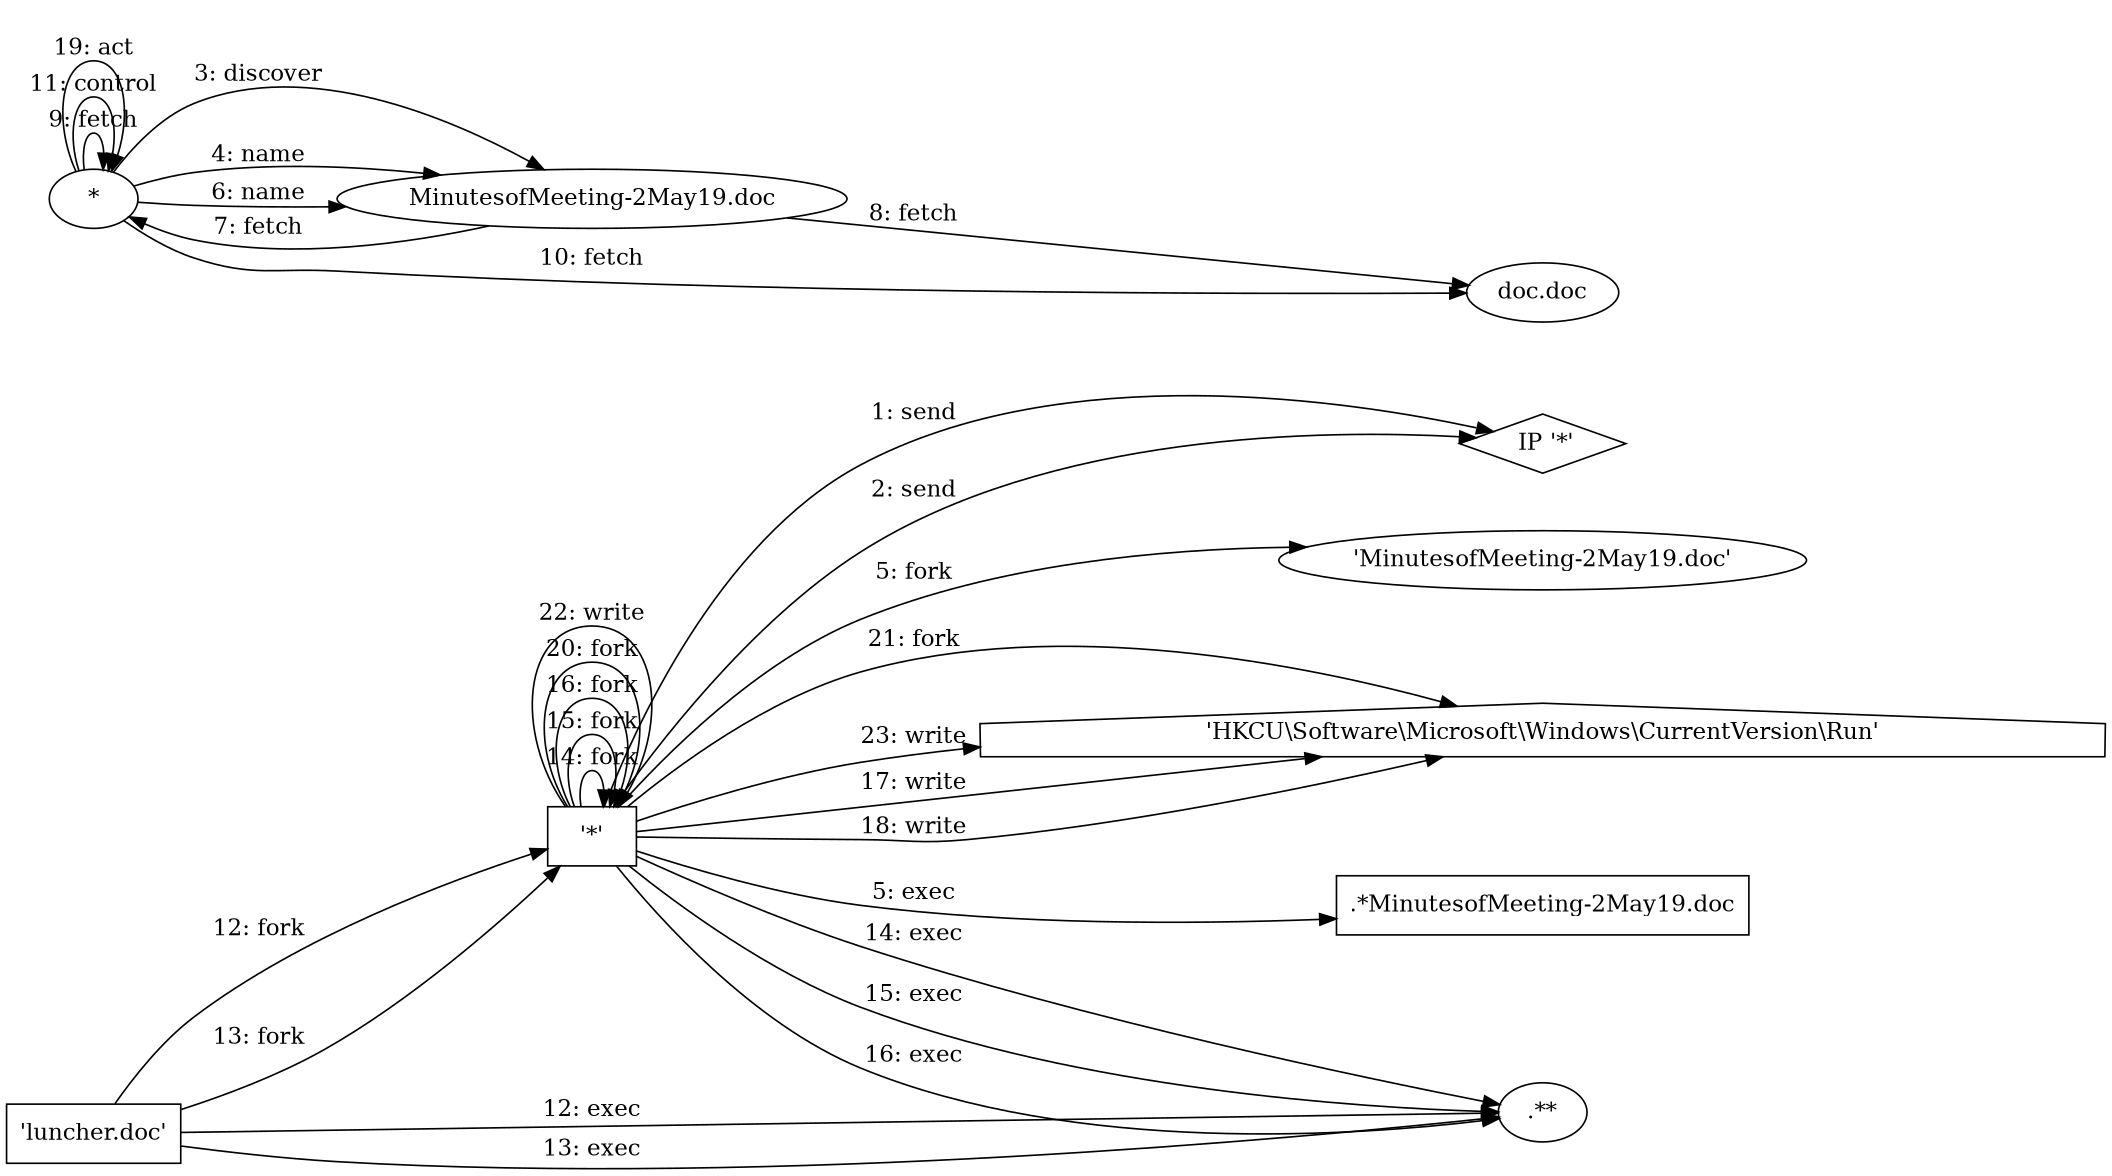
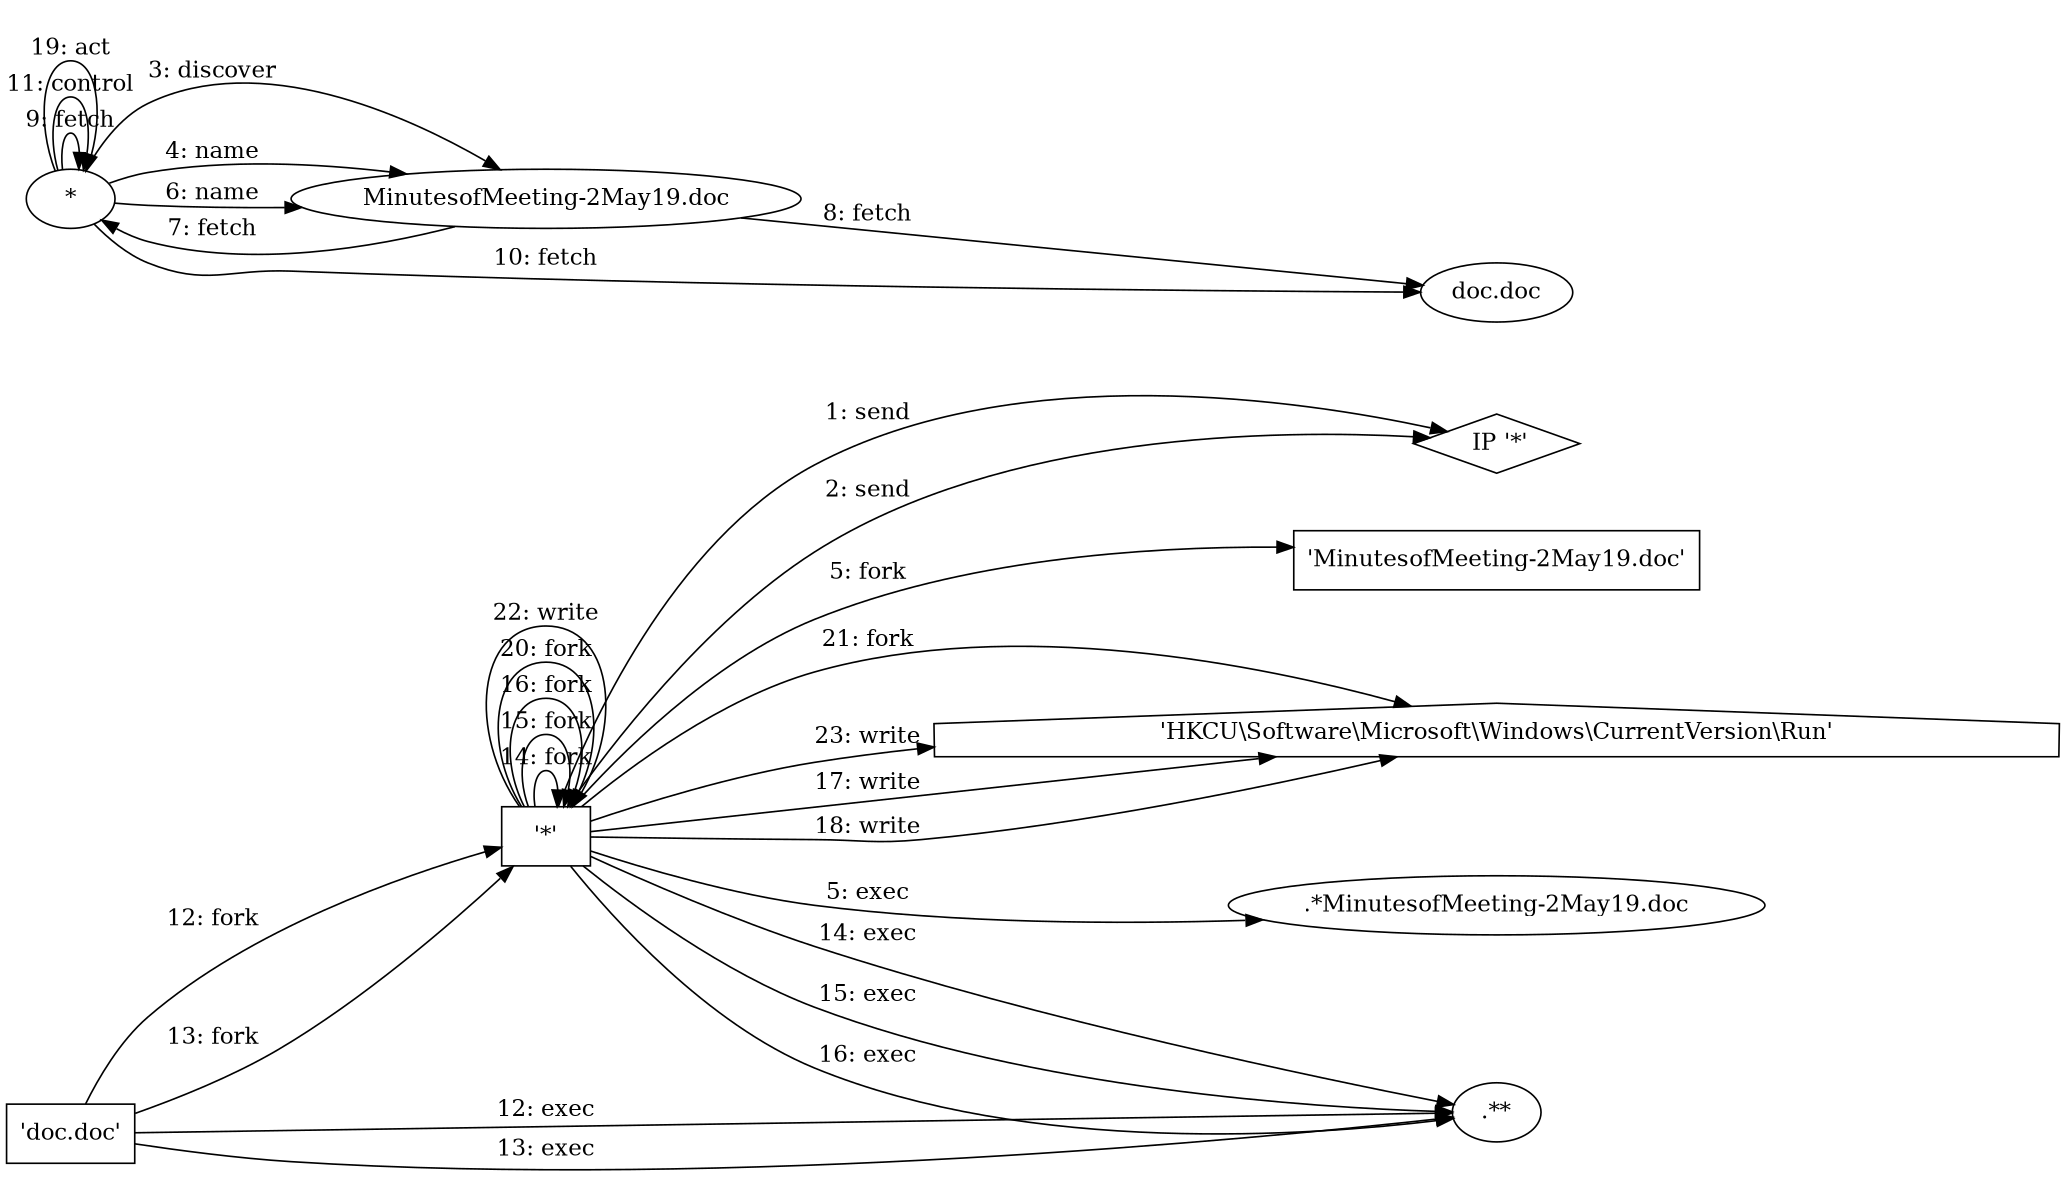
node "'MinutesofMeeting-2May19.doc'": shape ellipse -> box
node ".*MinutesofMeeting-2May19.doc": shape box -> ellipse
node "'luncher.doc'": label "'luncher.doc'" -> "'doc.doc'"
